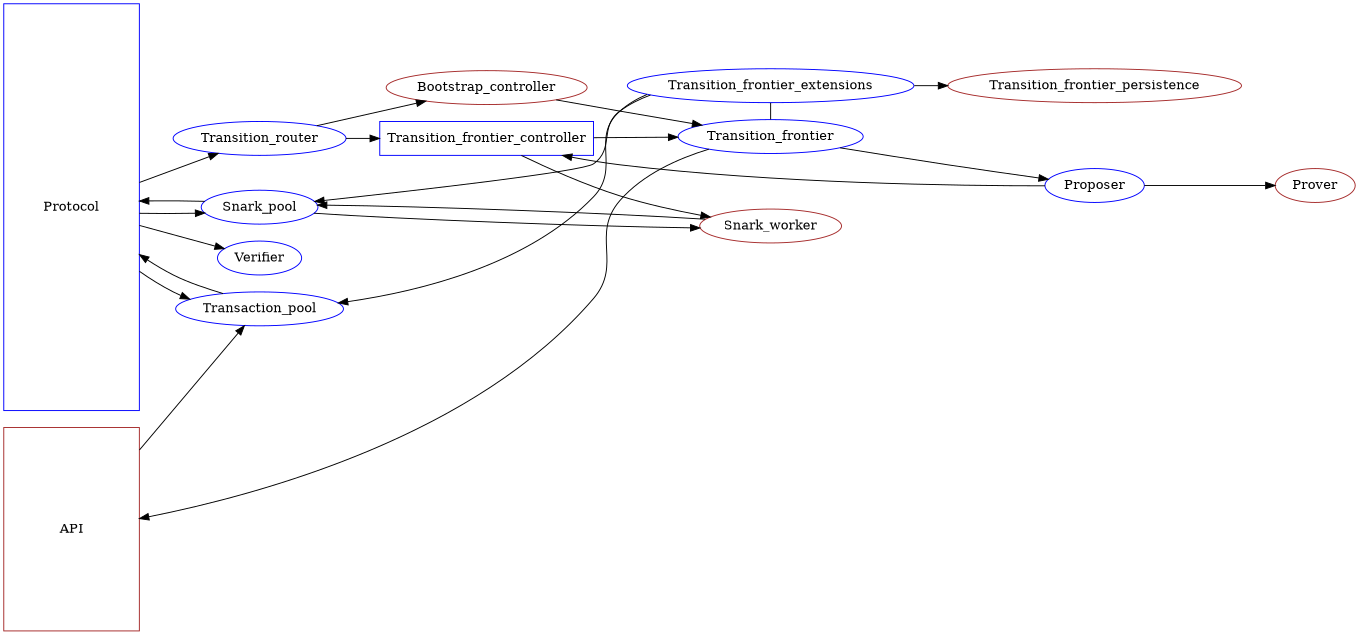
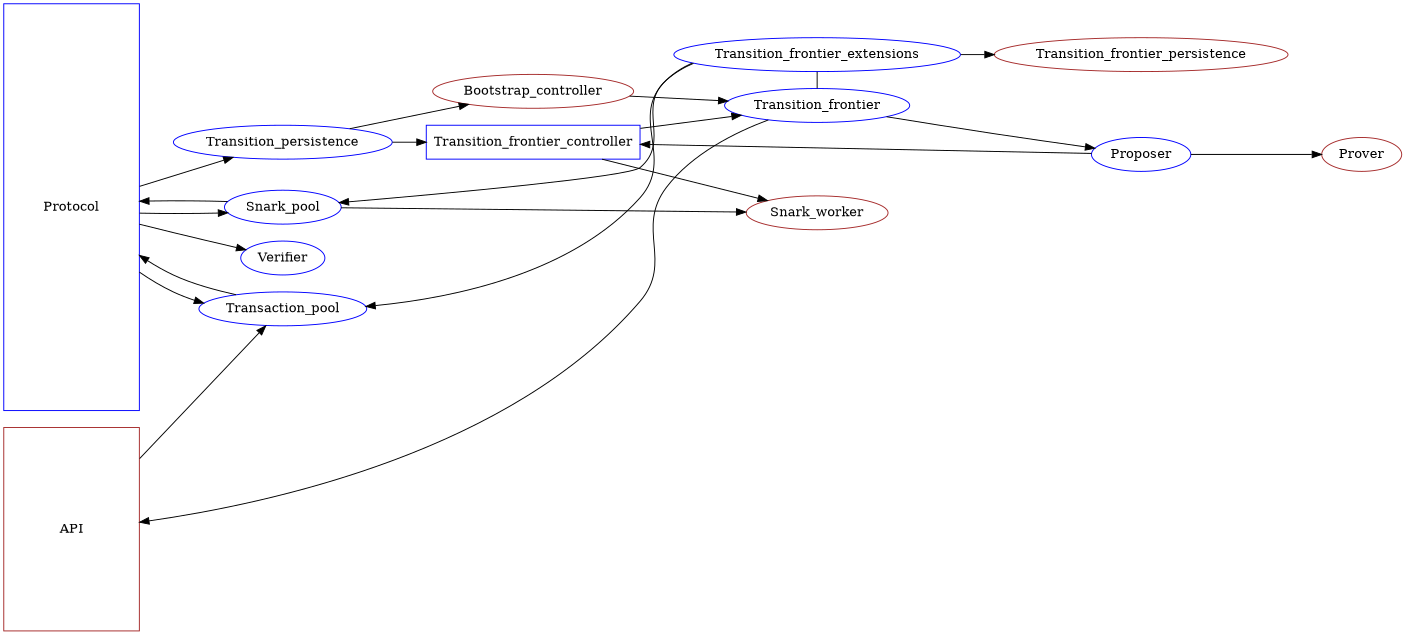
node "Transition_router": label "Transition_router" -> "Transition_persistence"
edge "Snark_worker" -> "Snark_pool": removed
